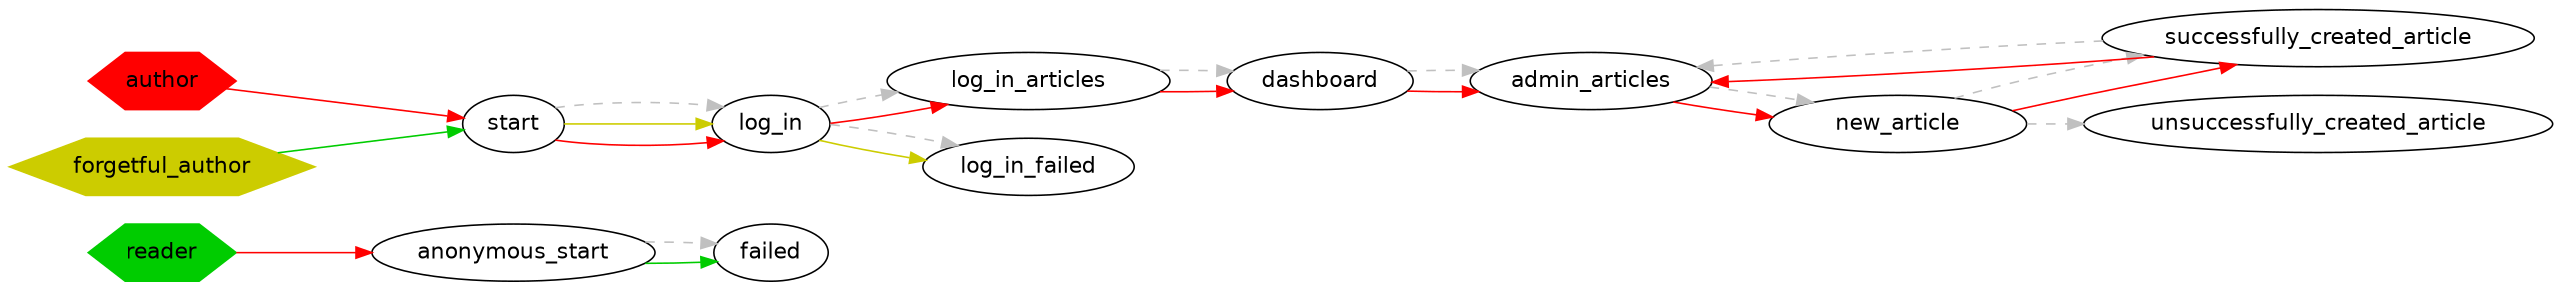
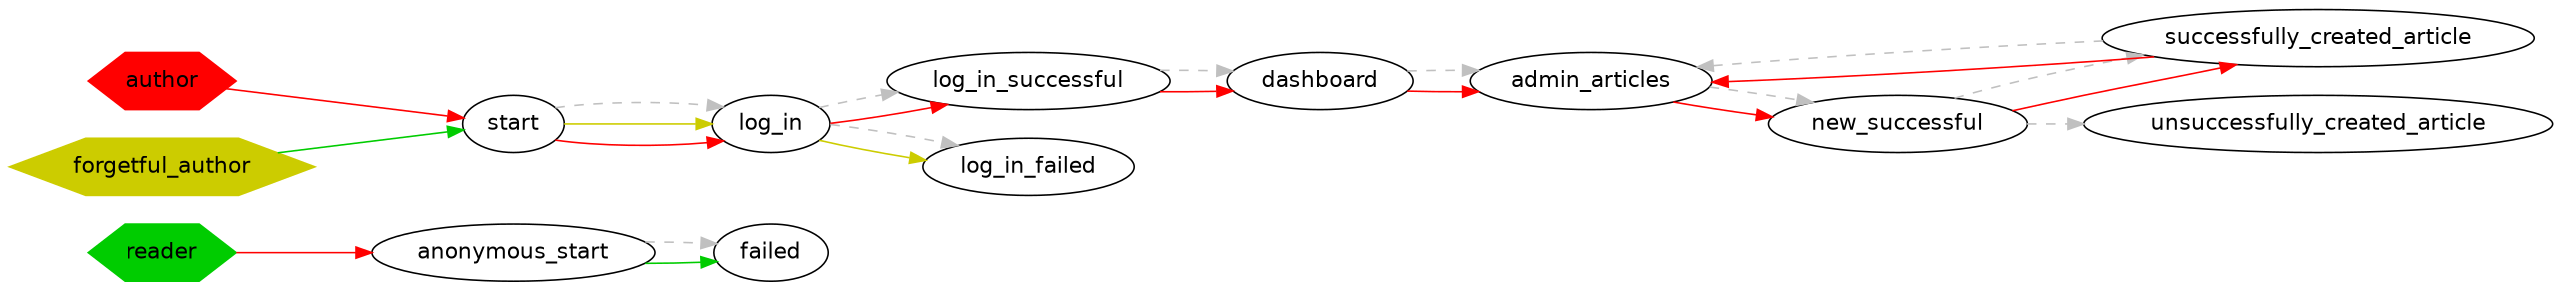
node "log_in_articles": label "log_in_articles" -> "log_in_successful"
node "new_article": label "new_article" -> "new_successful"
